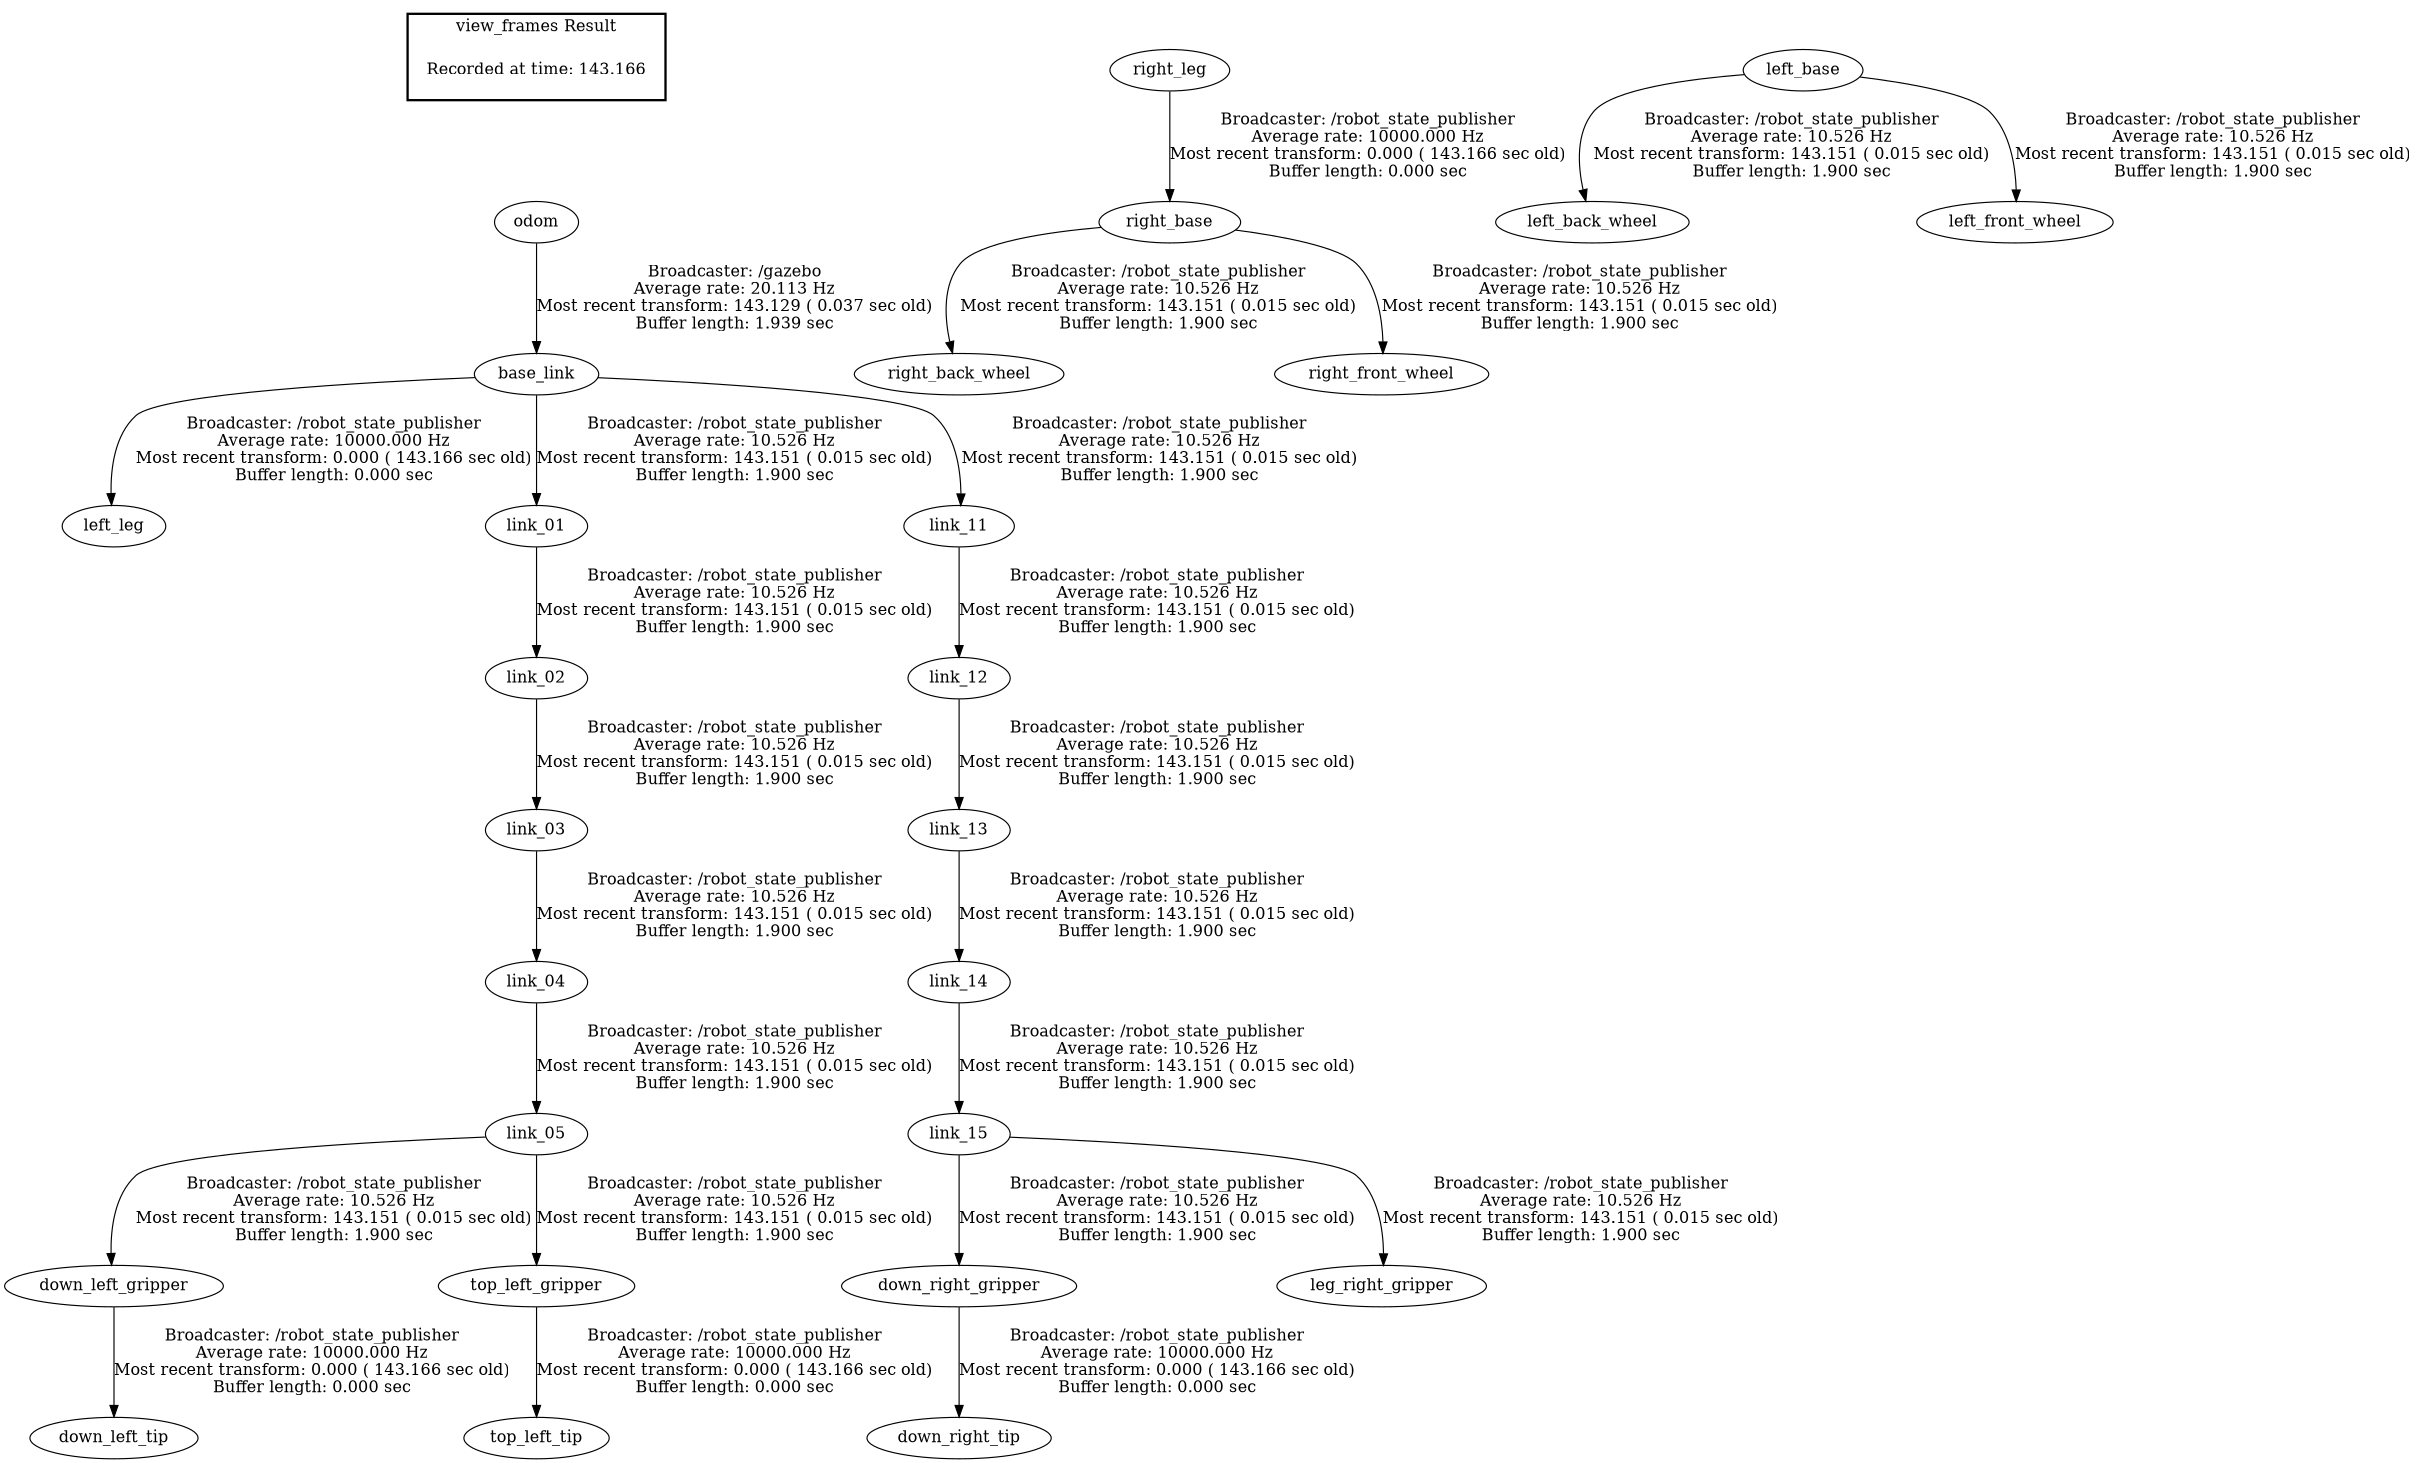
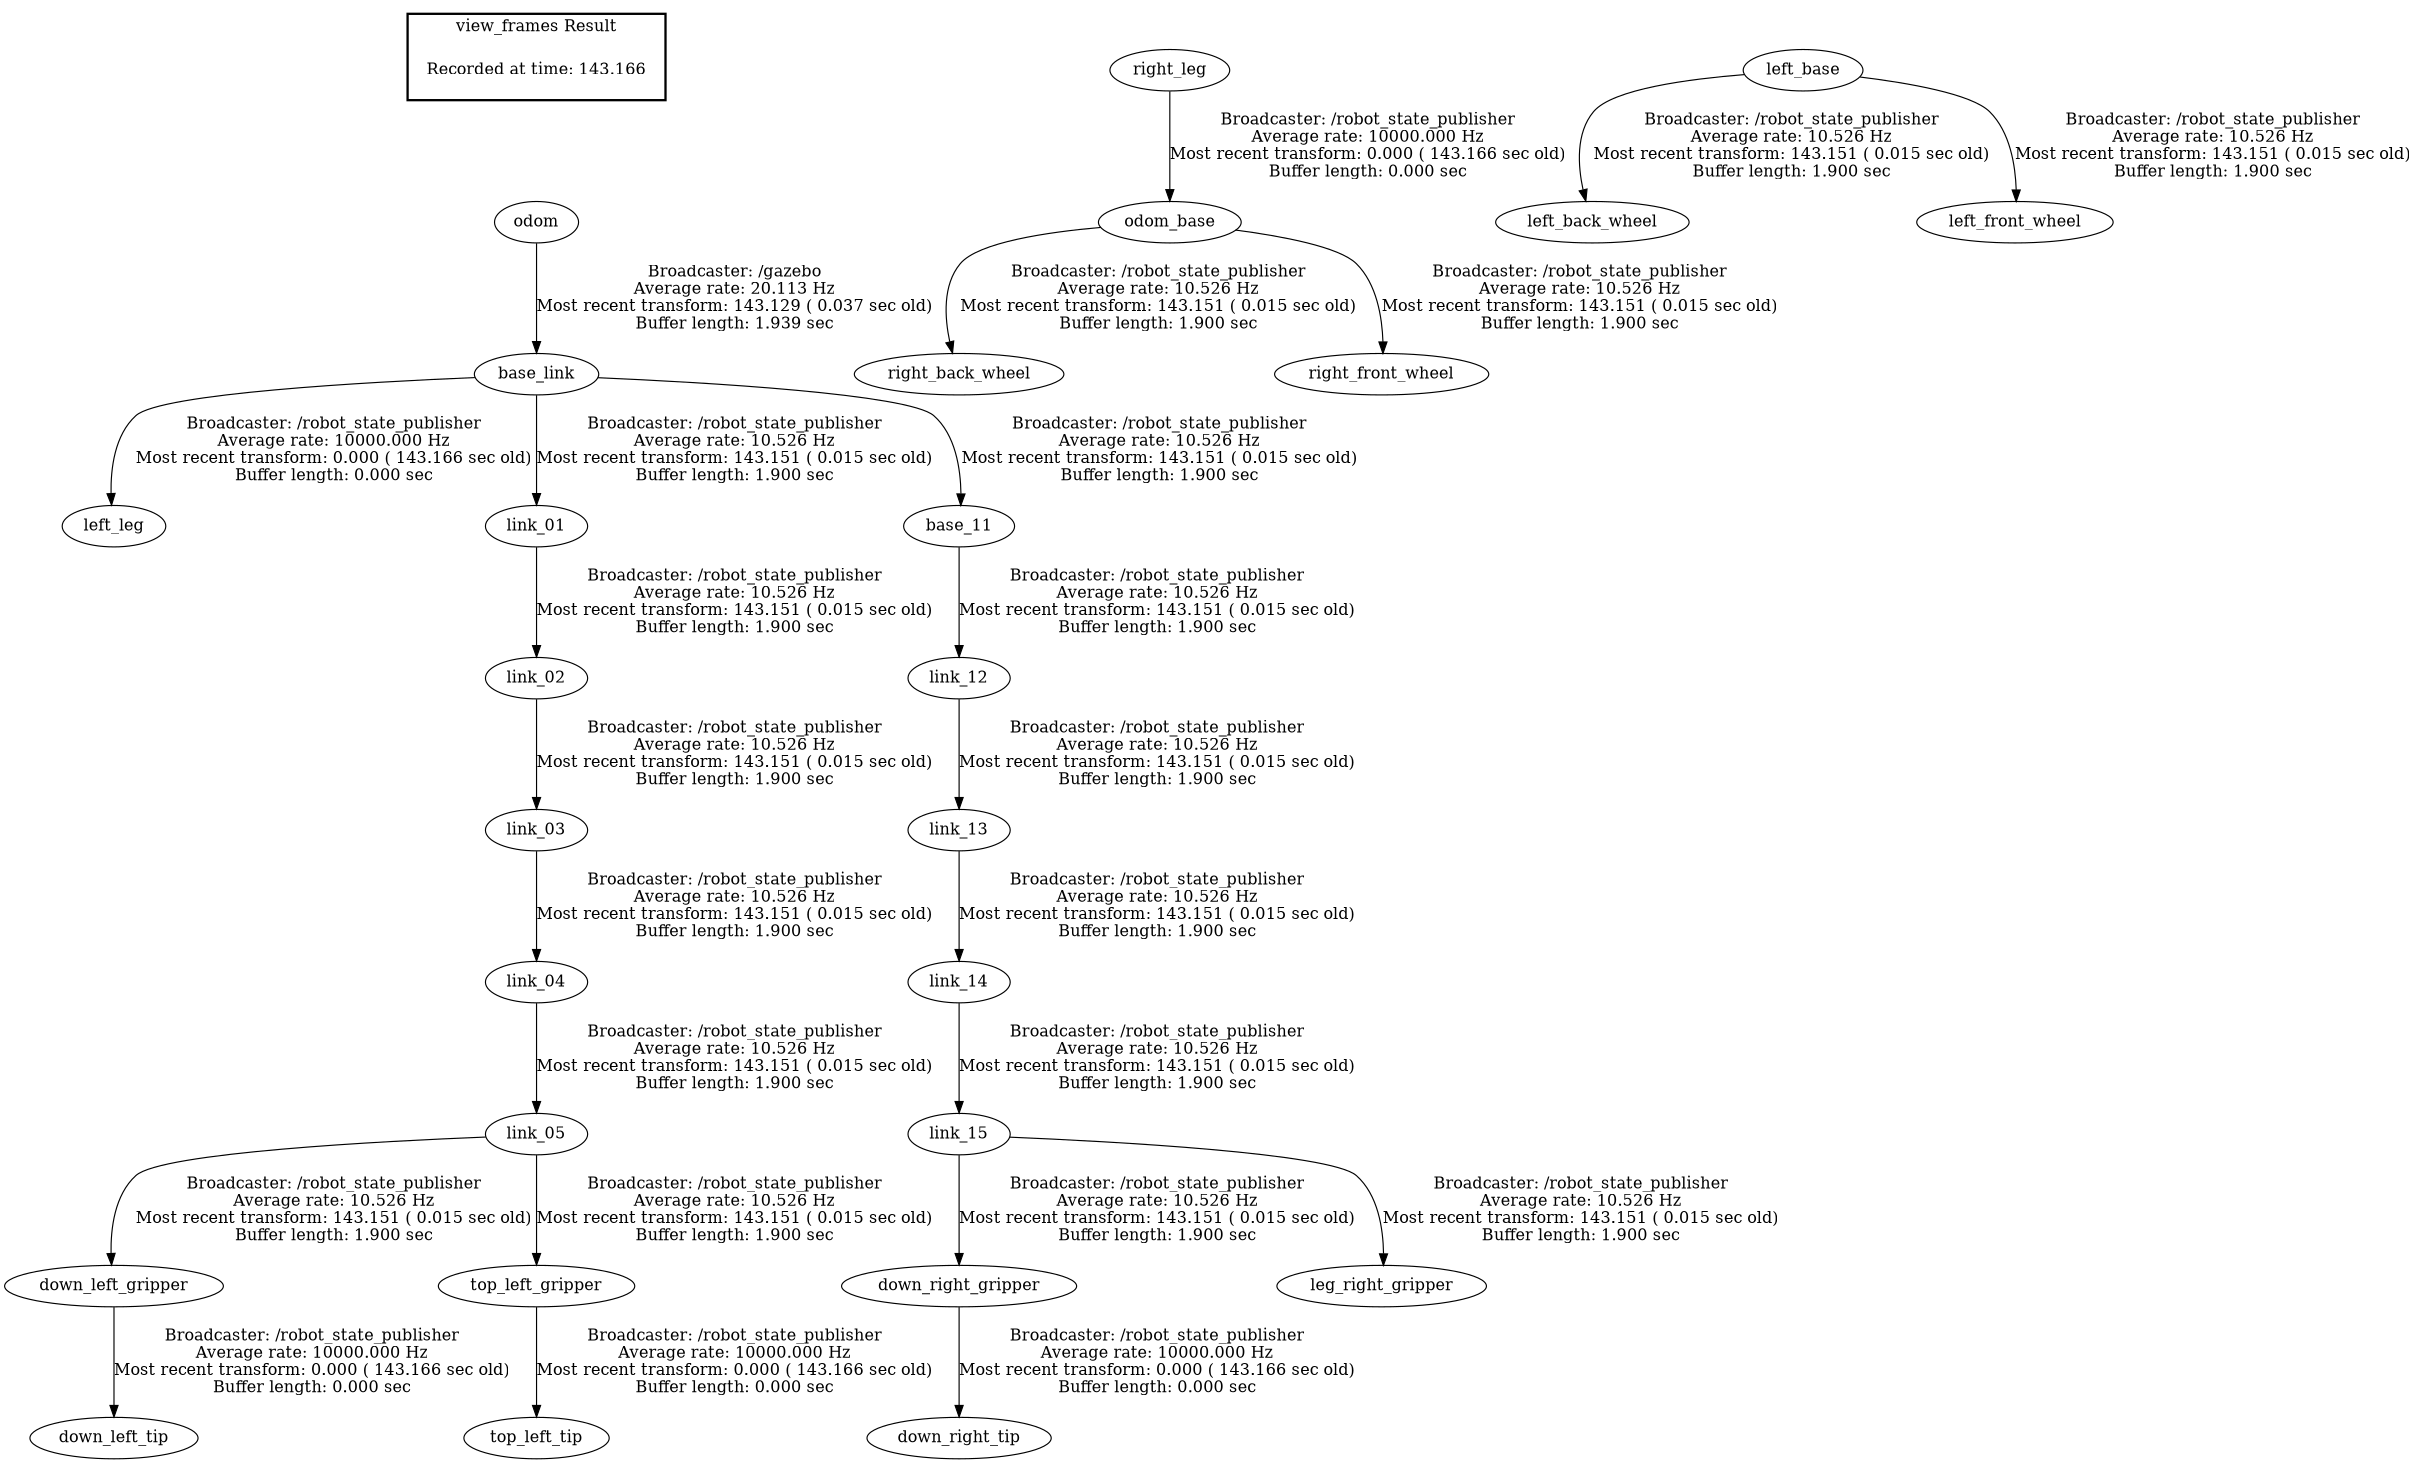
node "right_base": label "right_base" -> "odom_base"
node "link_11": label "link_11" -> "base_11"
